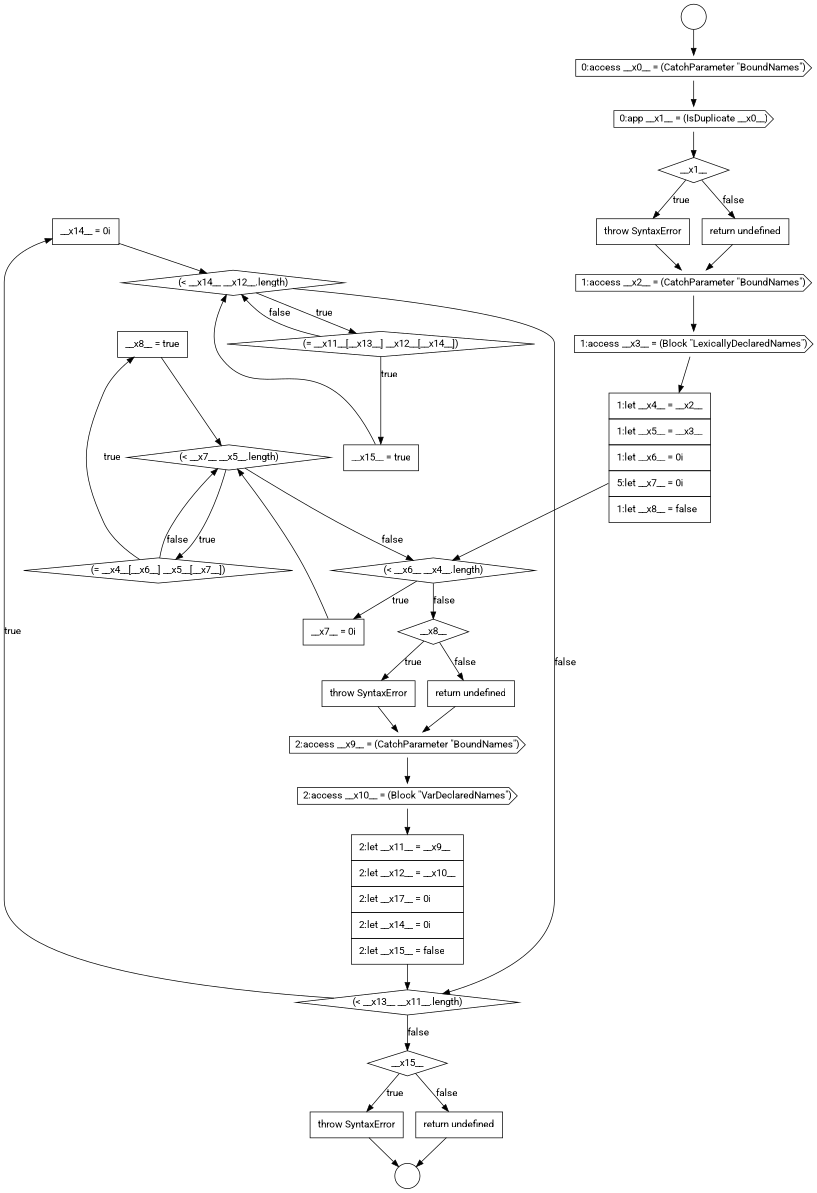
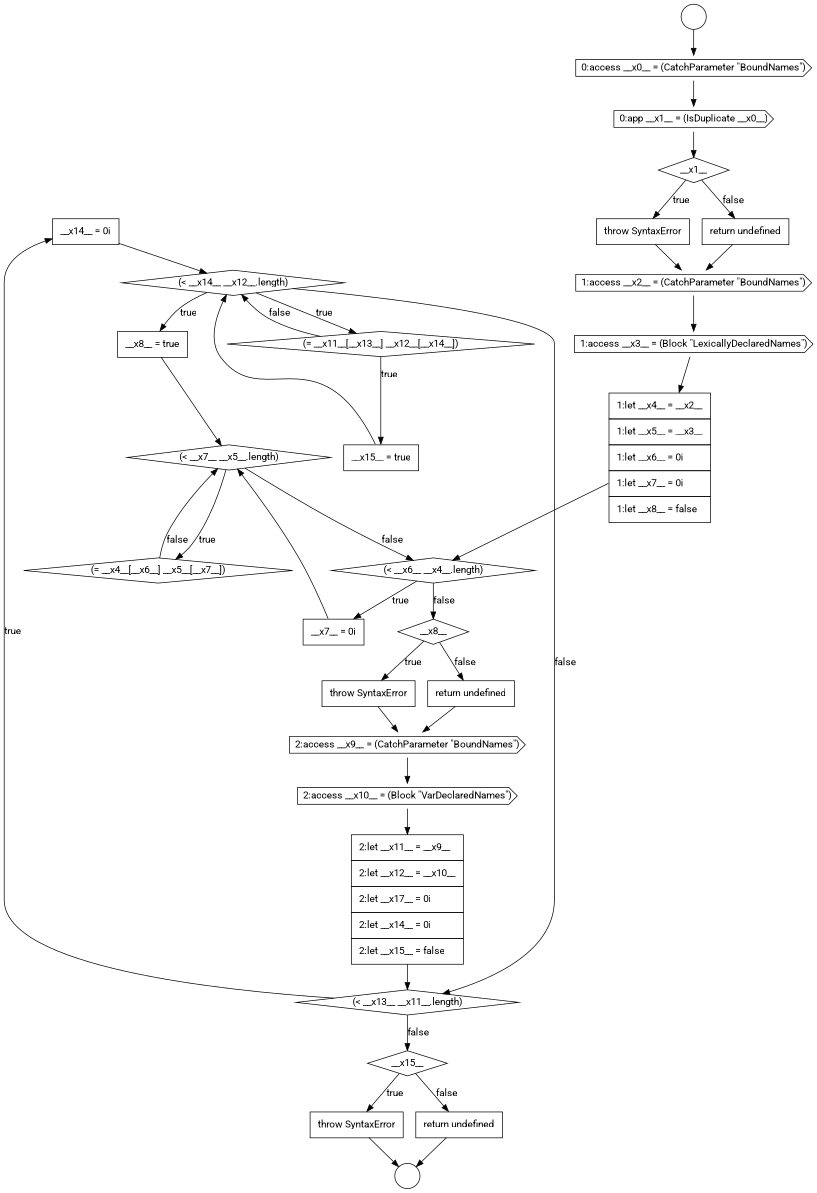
edge "(= __x4__[__x6__] __x5__[__x7__])" -> "__x8__ = true": now "(< __x14__ __x12__.length)" -> "__x8__ = true"
node "1:let __x4__ = __x2__": text "5:let __x7__ = 0i" -> "1:let __x7__ = 0i"
